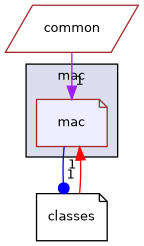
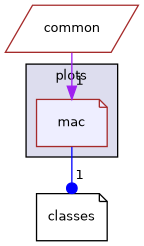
cluster "mac": label "mac" -> "plots"
edge "classes" -> "mac": removed
